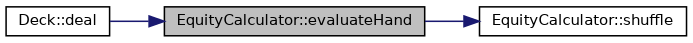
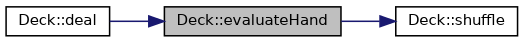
node "EquityCalculator::evaluateHand": label "EquityCalculator::evaluateHand" -> "Deck::evaluateHand"
node "EquityCalculator::shuffle": label "EquityCalculator::shuffle" -> "Deck::shuffle"
